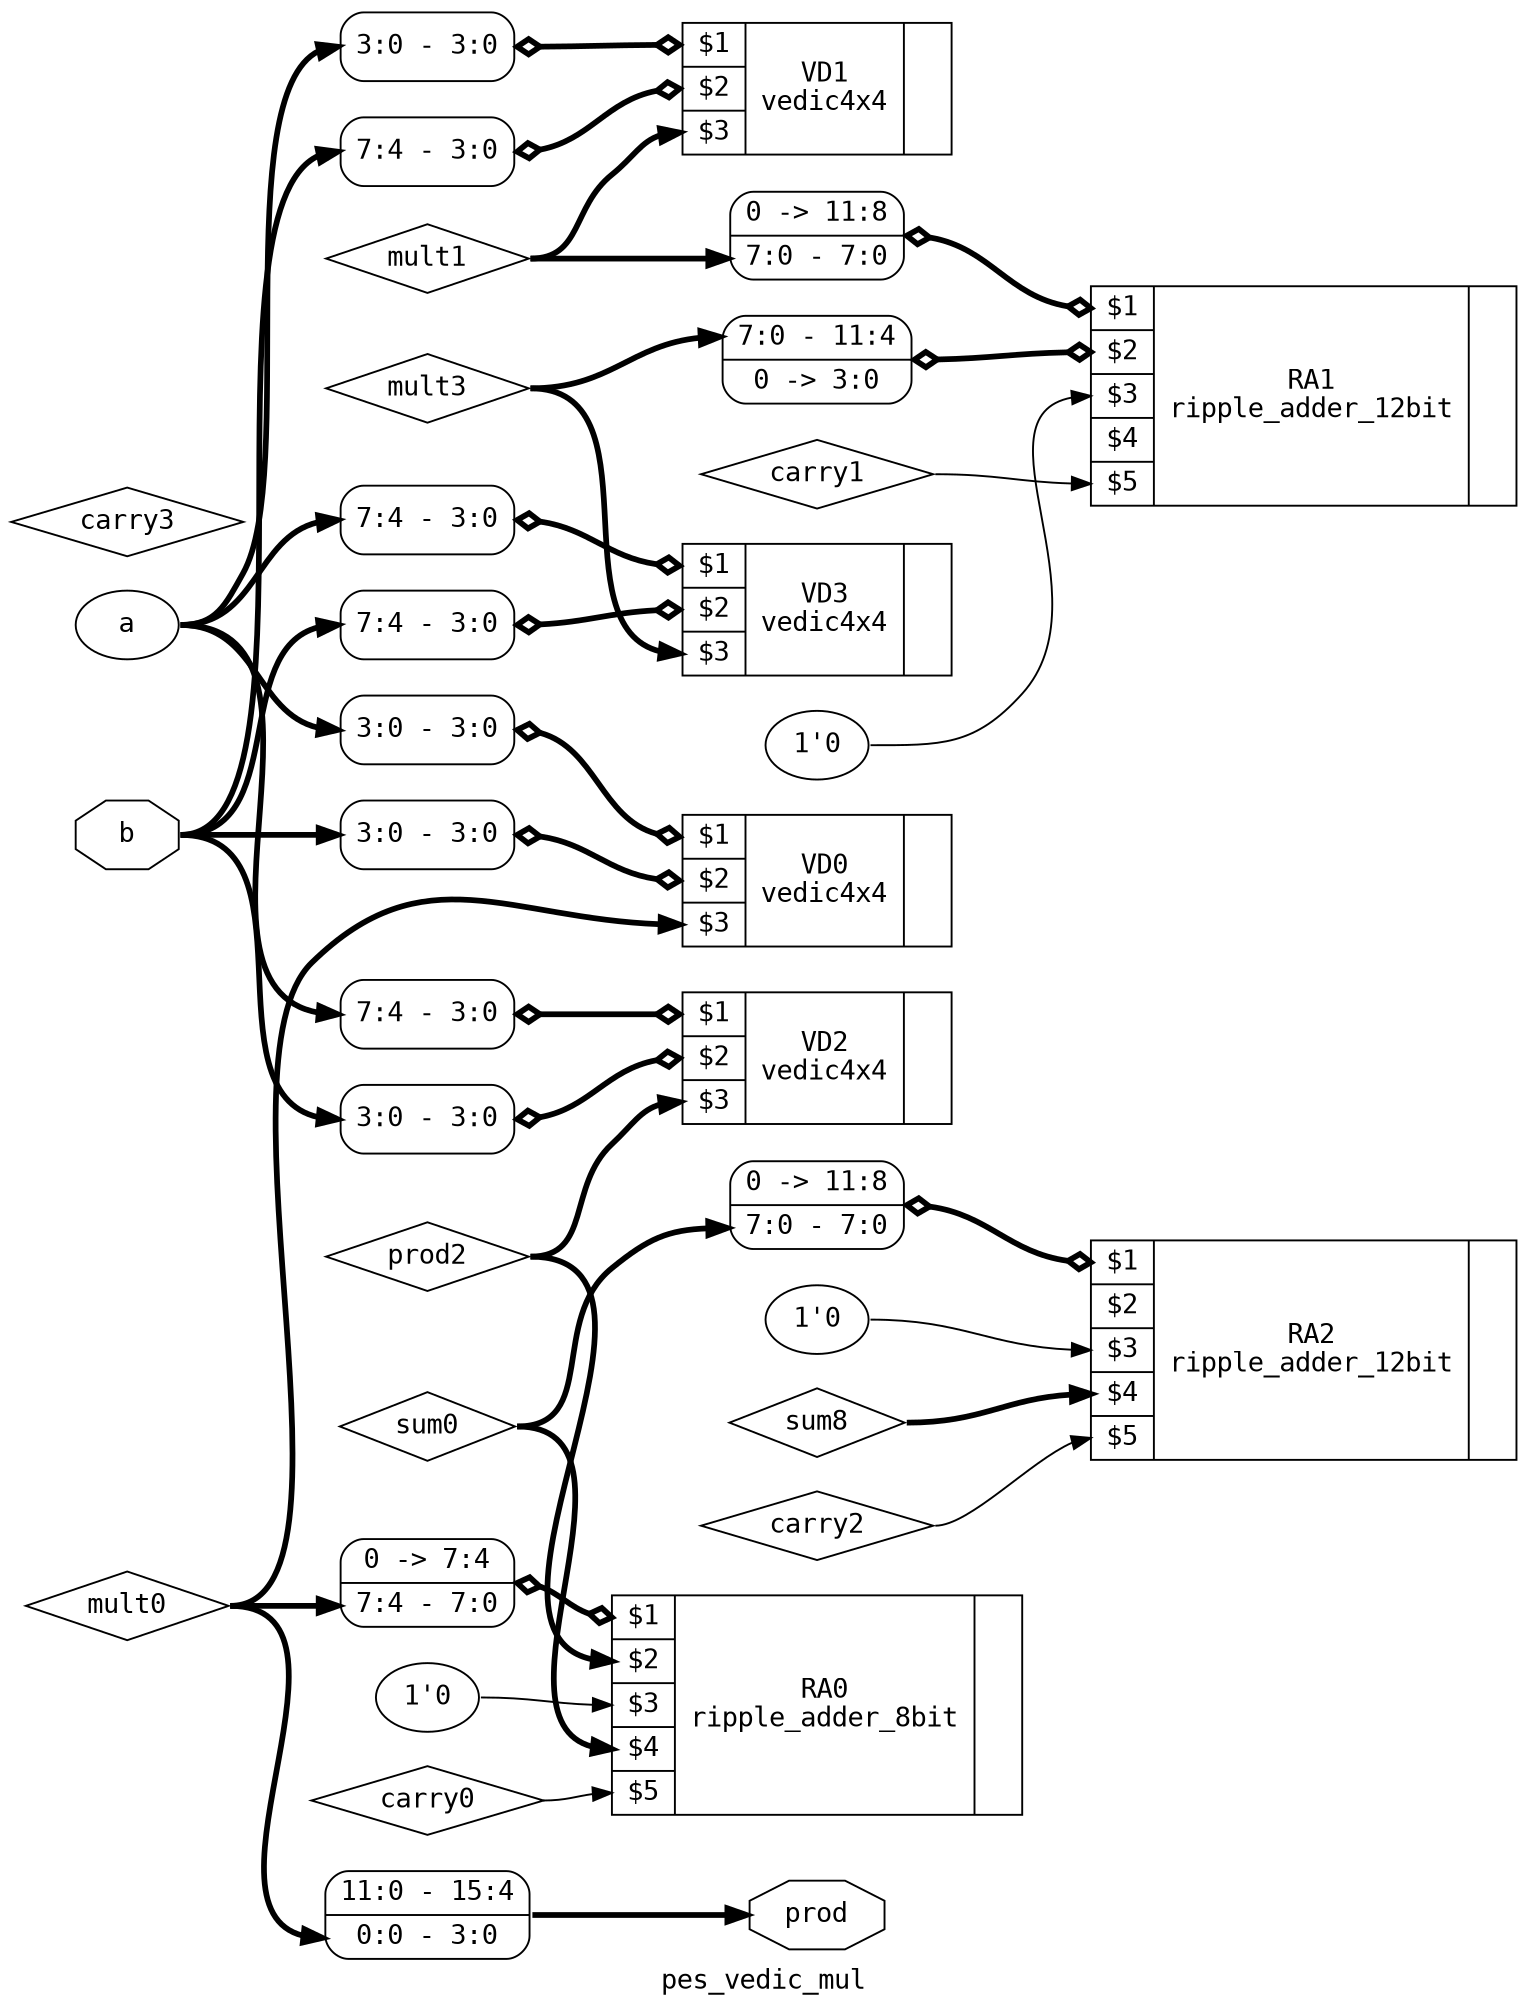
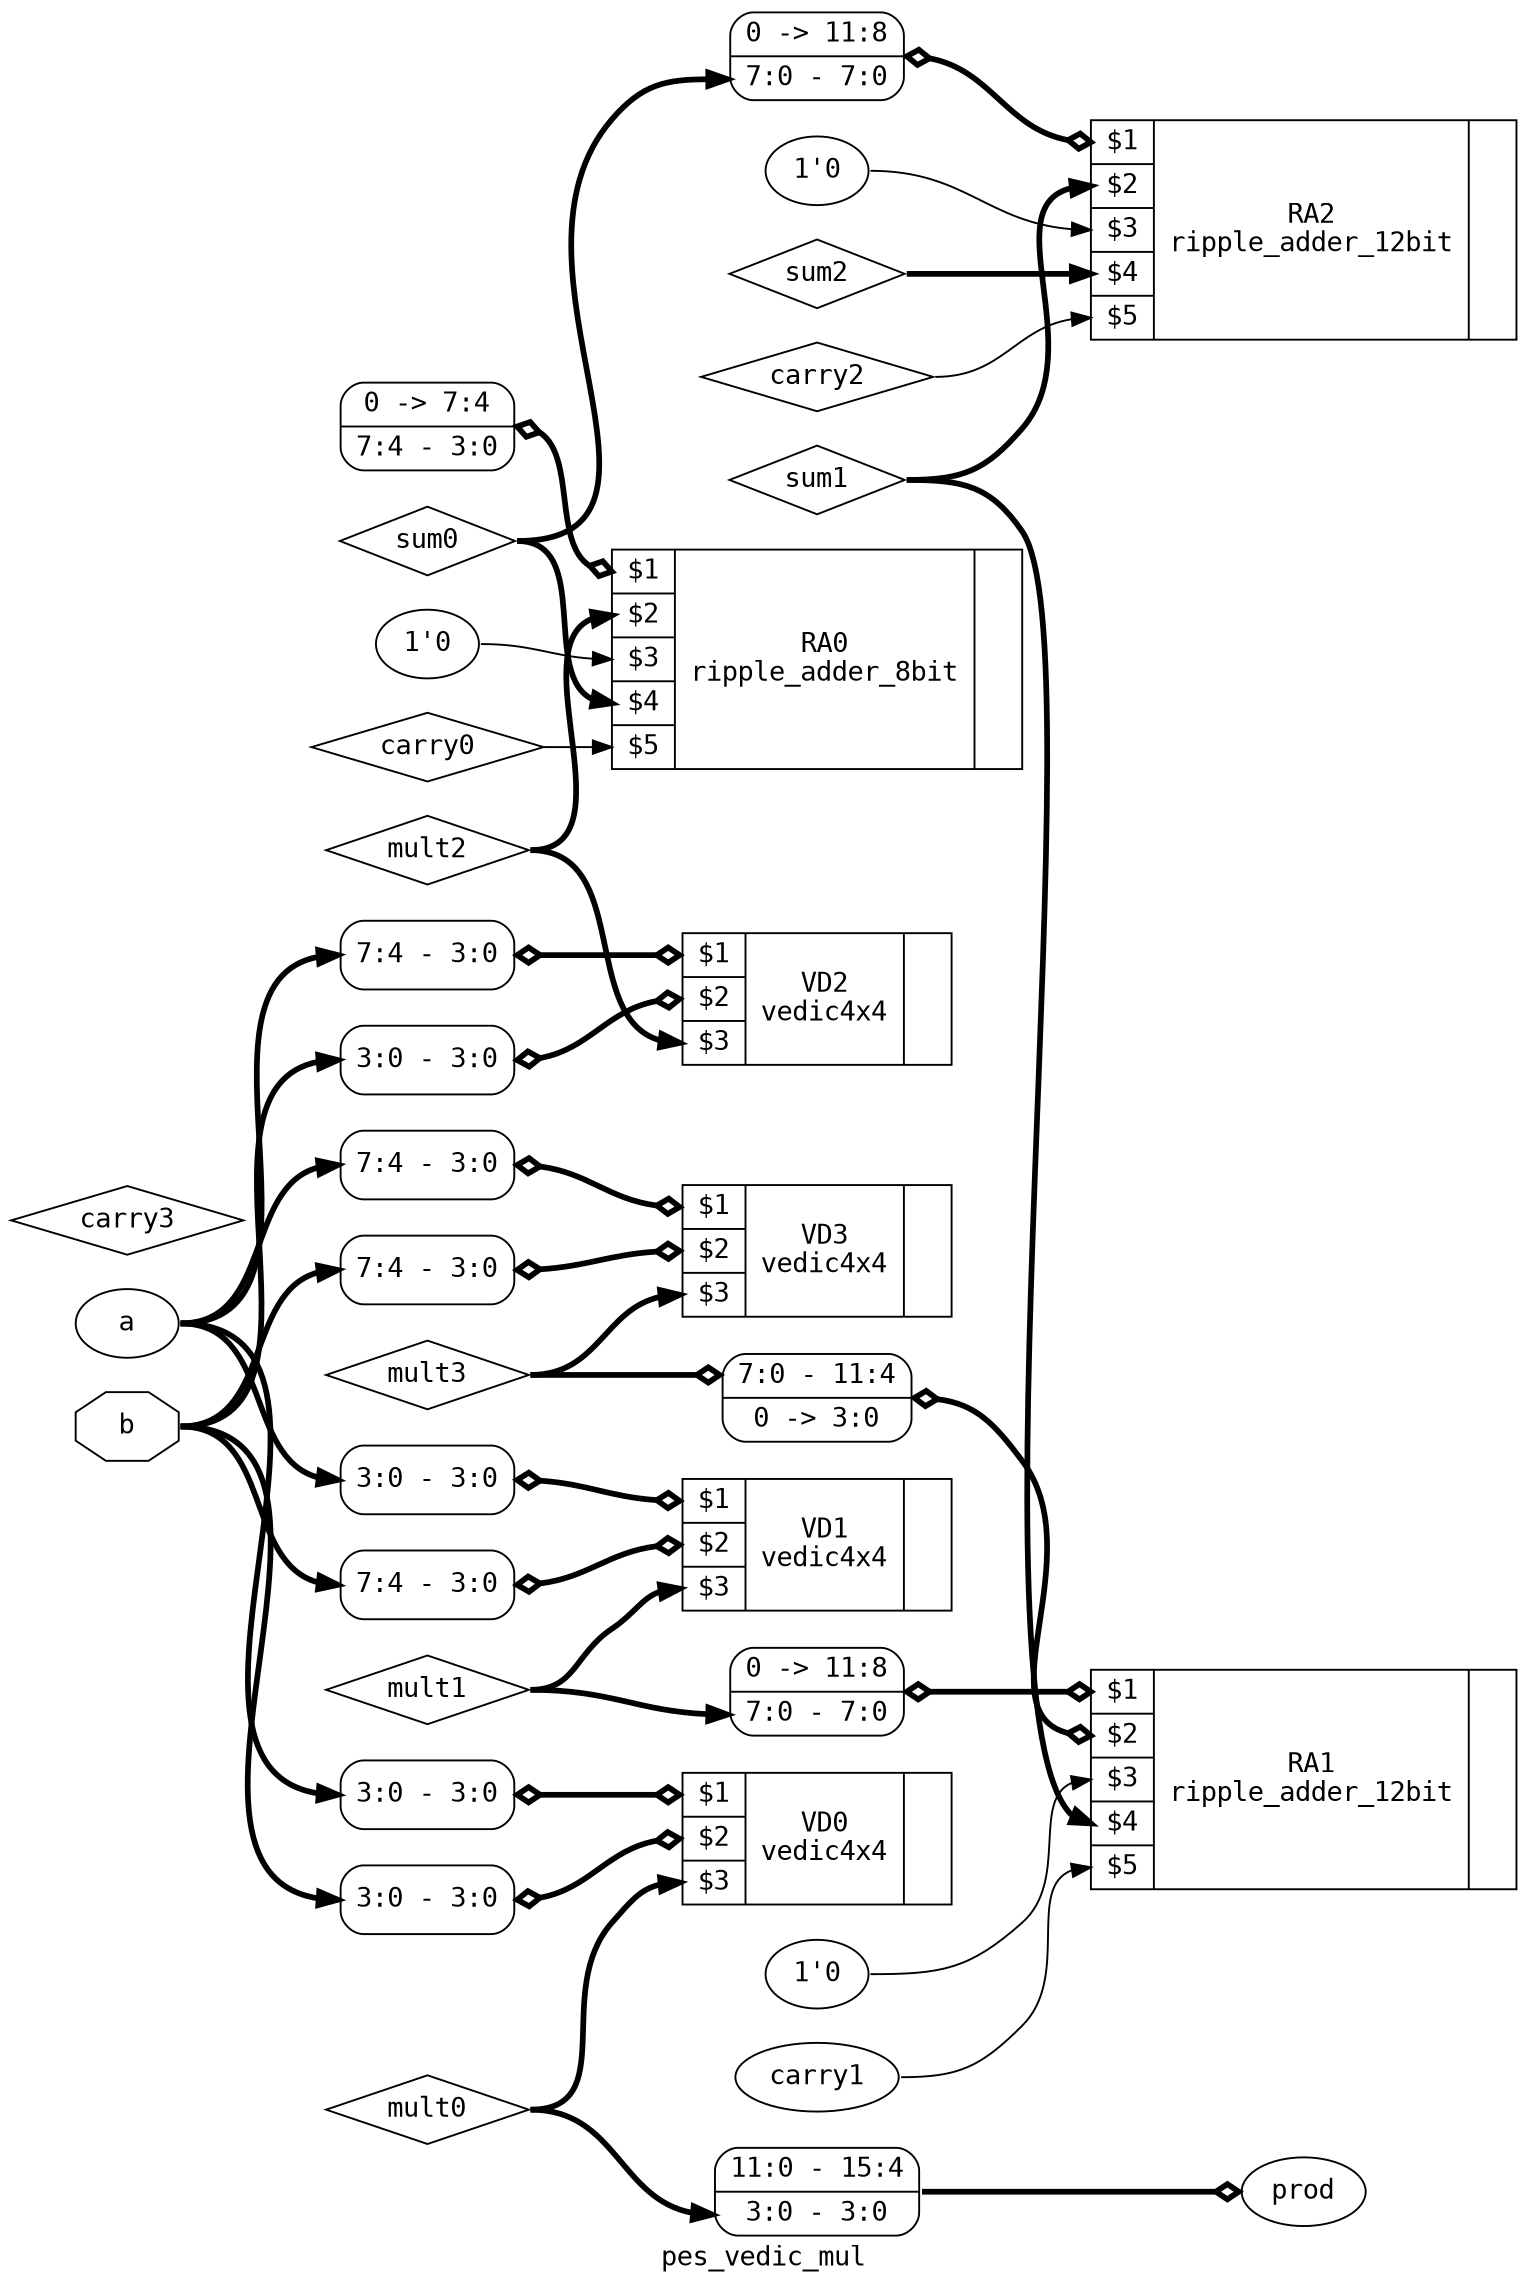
edge "mult3" -> "7:0 - 11:4": arrowhead normal -> odiamond
node "carry1": shape diamond -> ellipse
node "sum1": added
node "prod2": label "prod2" -> "mult2"
node "sum8": label "sum8" -> "sum2"
node "0 -> 7:4": text "7:4 - 7:0" -> "7:4 - 3:0"
edge "mult0" -> "0 -> 7:4": removed
edge "11:0 - 15:4" -> "prod": arrowhead normal -> odiamond
node "prod": shape octagon -> ellipse
node "11:0 - 15:4": text "0:0 - 3:0" -> "3:0 - 3:0"
